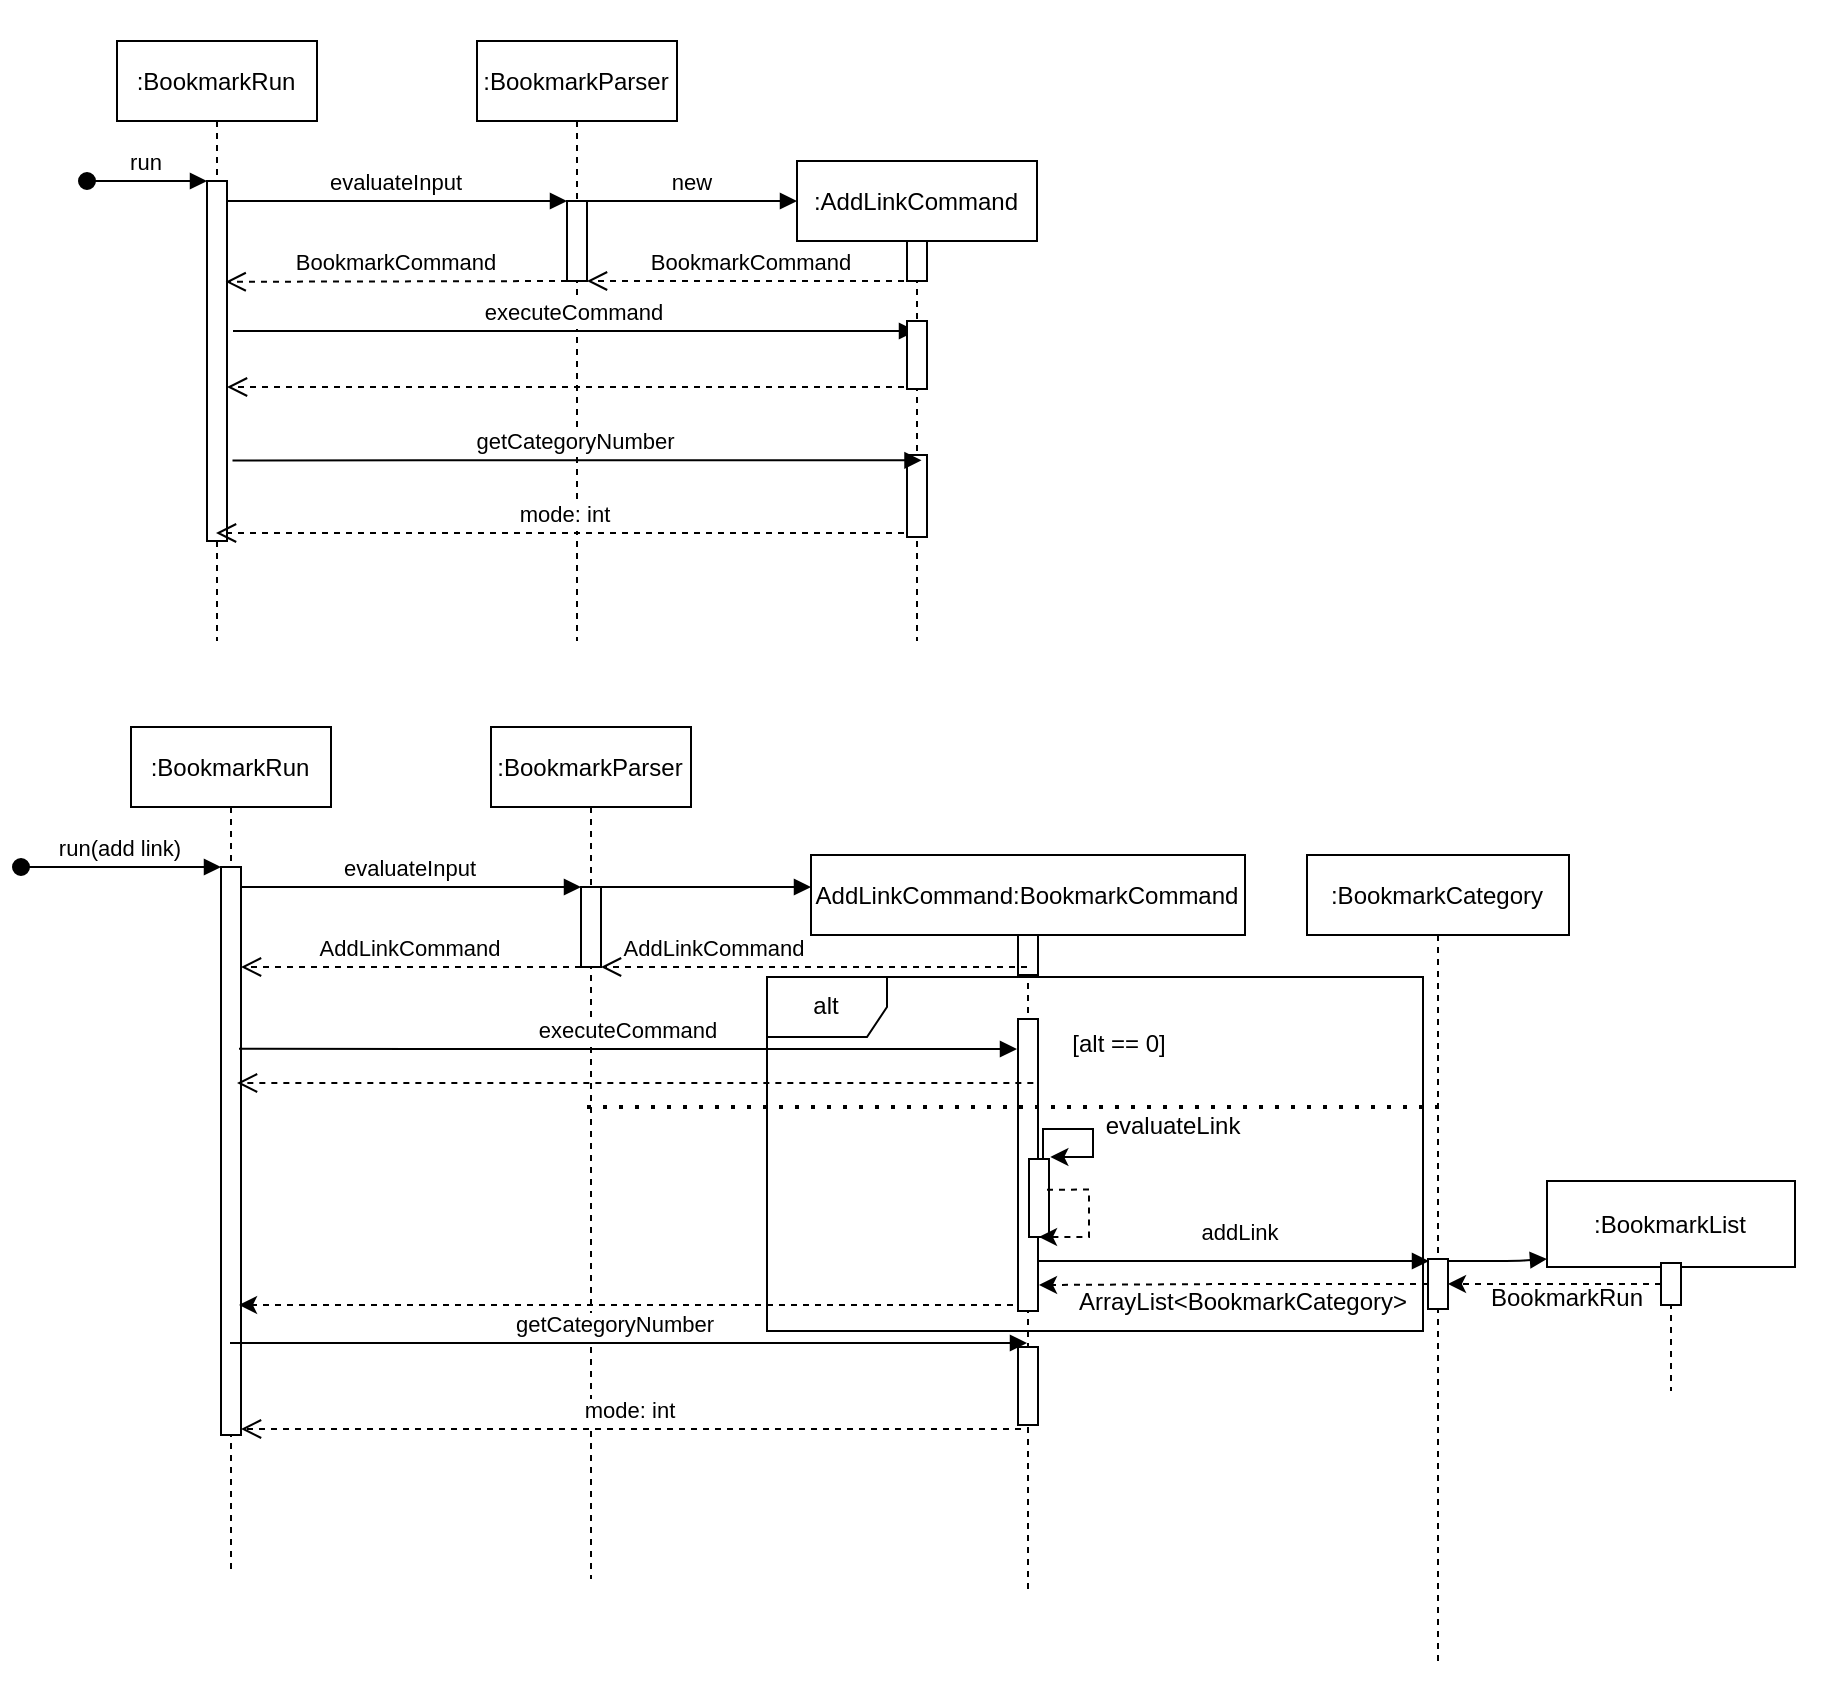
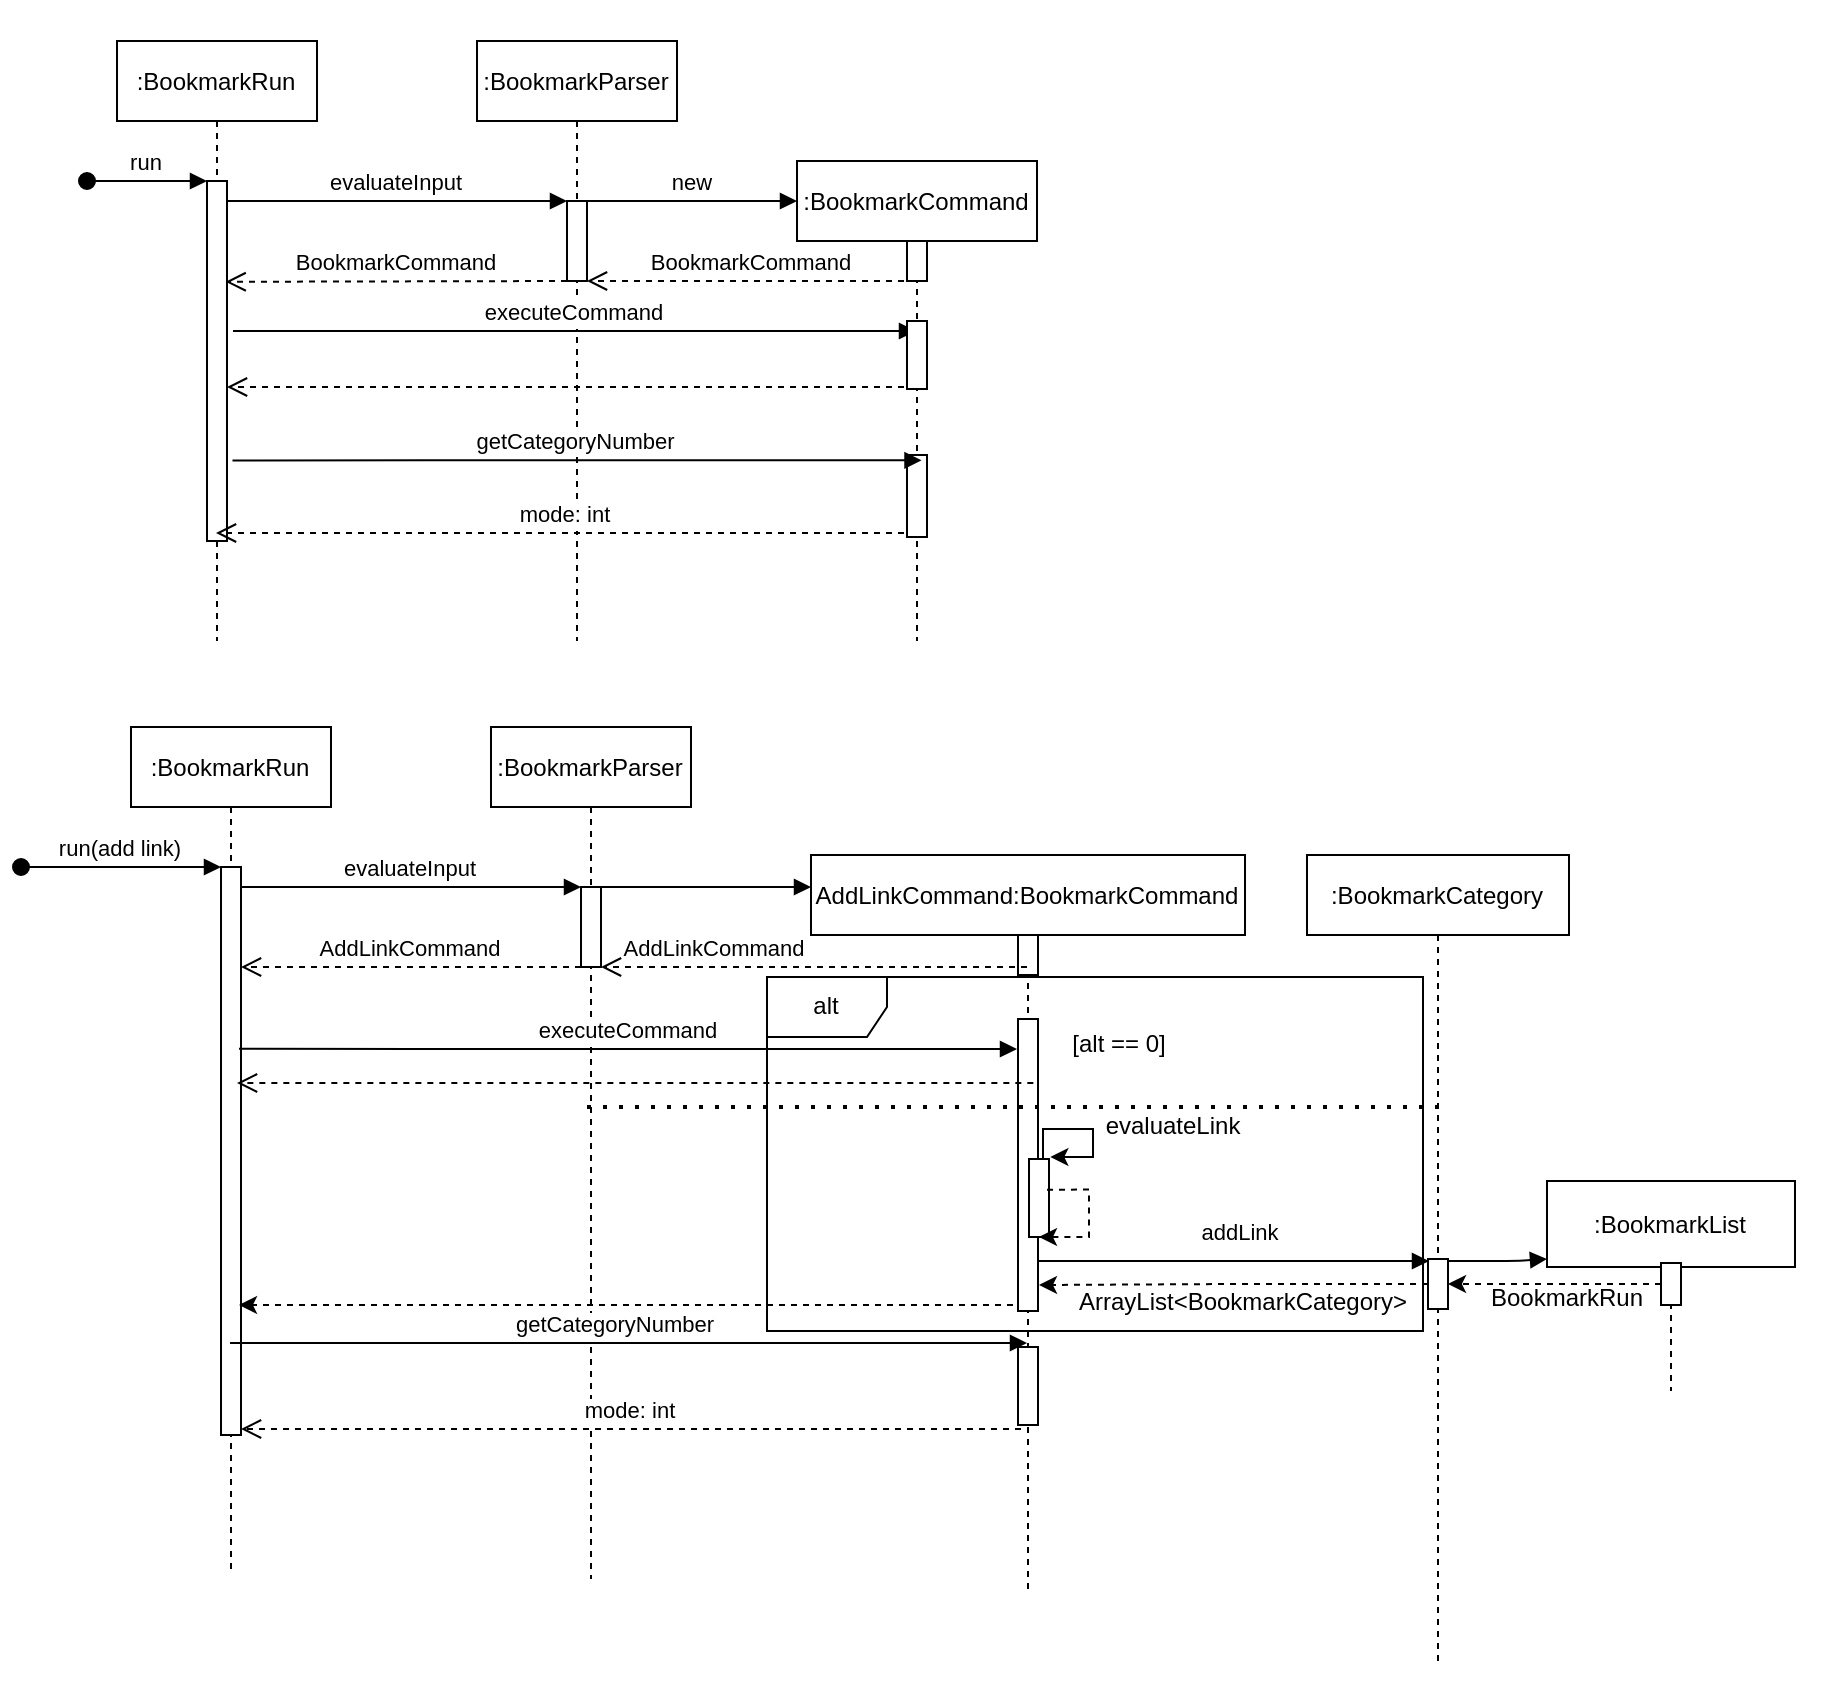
node ":AddLinkCommand": label ":AddLinkCommand" -> ":BookmarkCommand"
